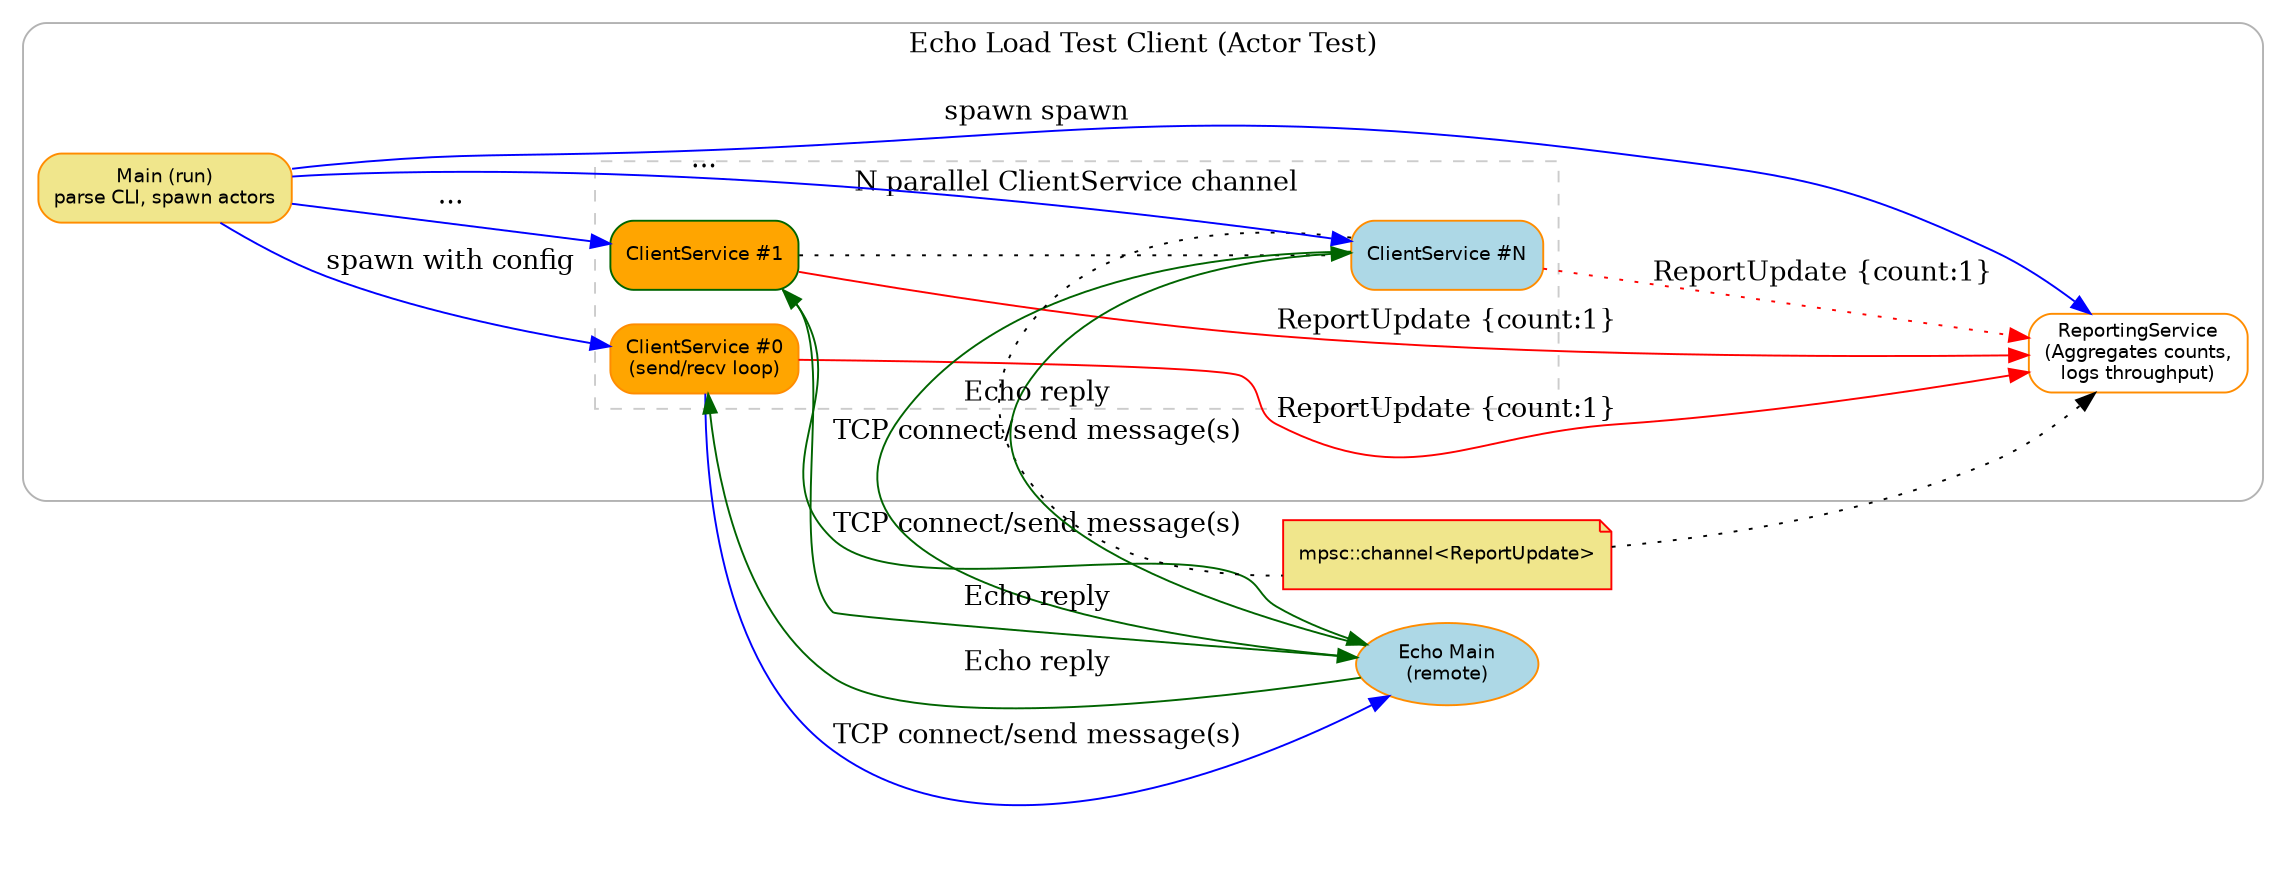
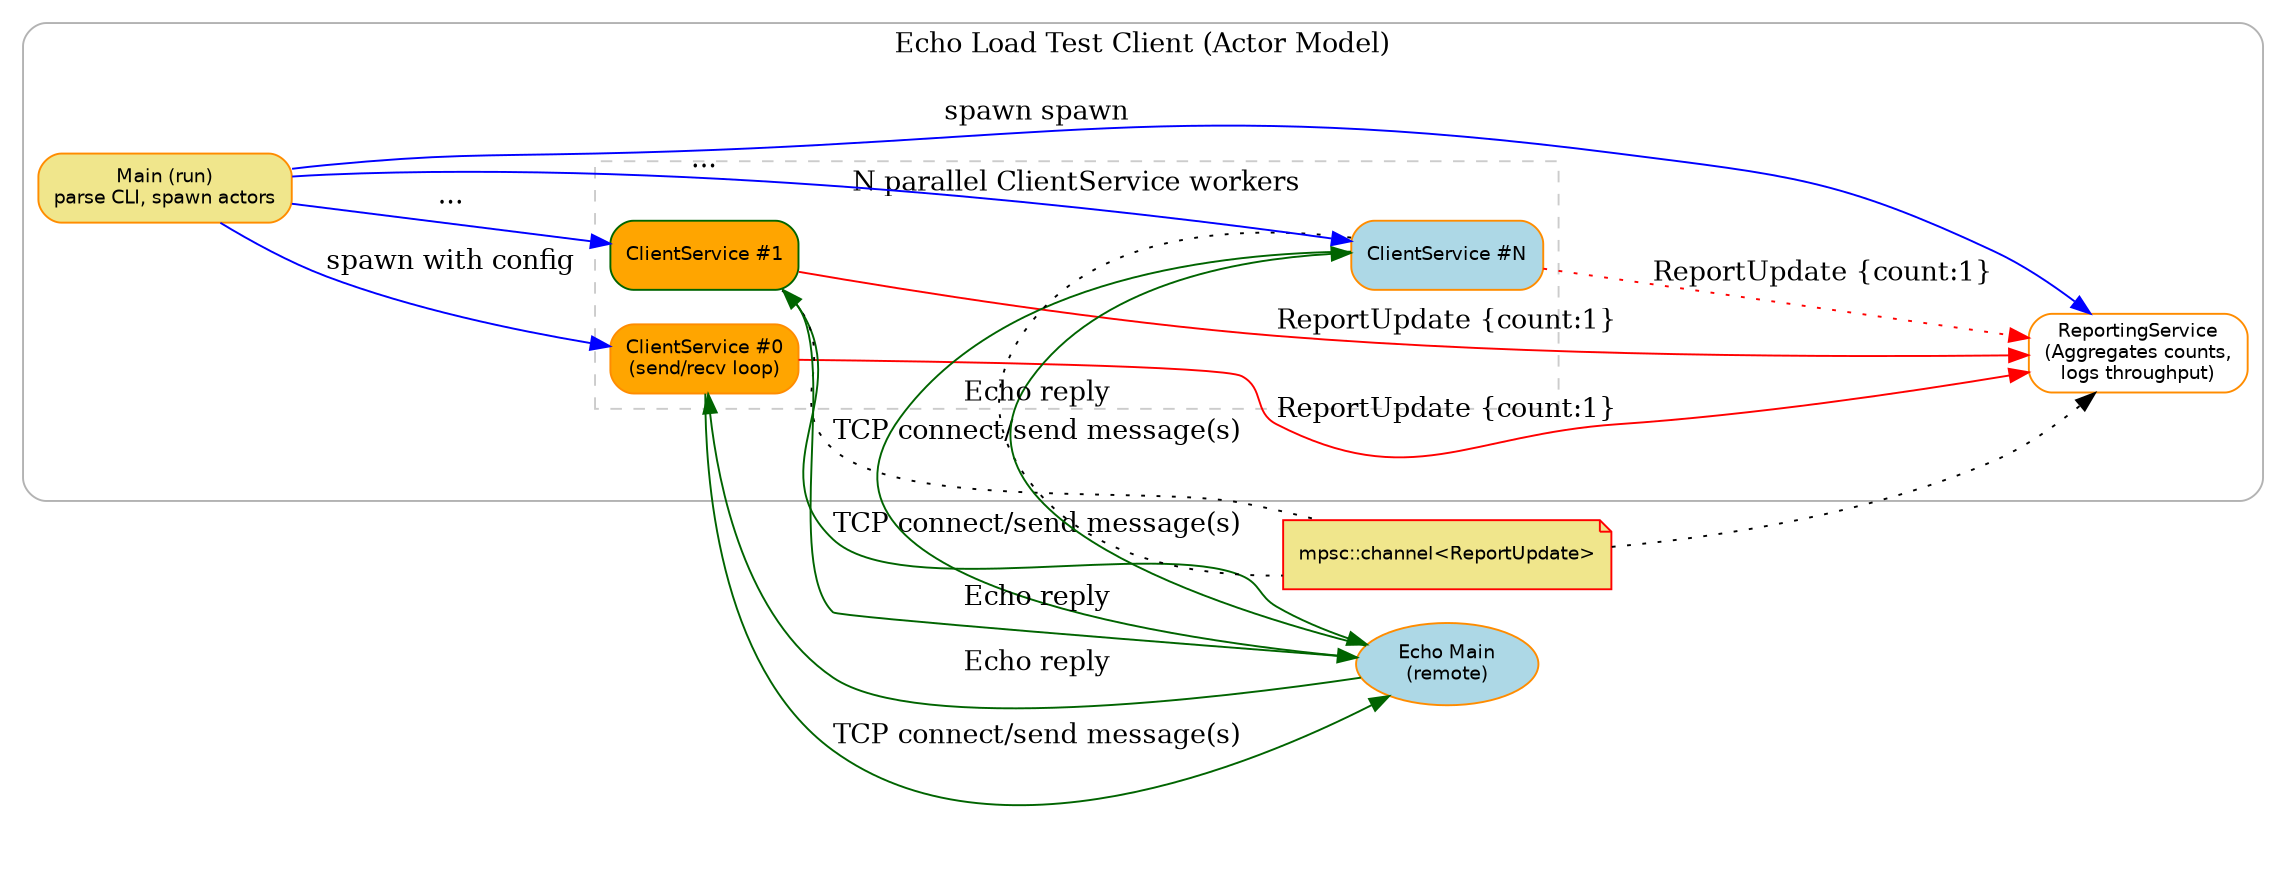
cluster "Echo Load Test Client (Actor Test)": label "Echo Load Test Client (Actor Test)" -> "Echo Load Test Client (Actor Model)"
cluster "N parallel ClientService channel": label "N parallel ClientService channel" -> "N parallel ClientService workers"
edge "ClientService #1" -- "ClientService #N": now "ClientService #1" -- "mpsc::channel<ReportUpdate>"
edge "ClientService #0 (send/recv loop)" -> "Echo Main (remote)": color blue -> darkgreen
